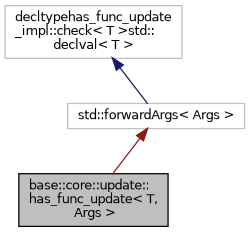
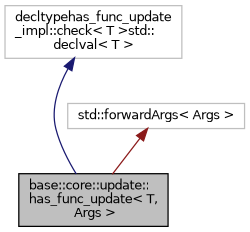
edge "std::forwardArgs< Args >" -> "decltypehas_func_update _impl::check< T >std:: declval< T >": now "base::core::update:: has_func_update< T, Args >" -> "decltypehas_func_update _impl::check< T >std:: declval< T >"
